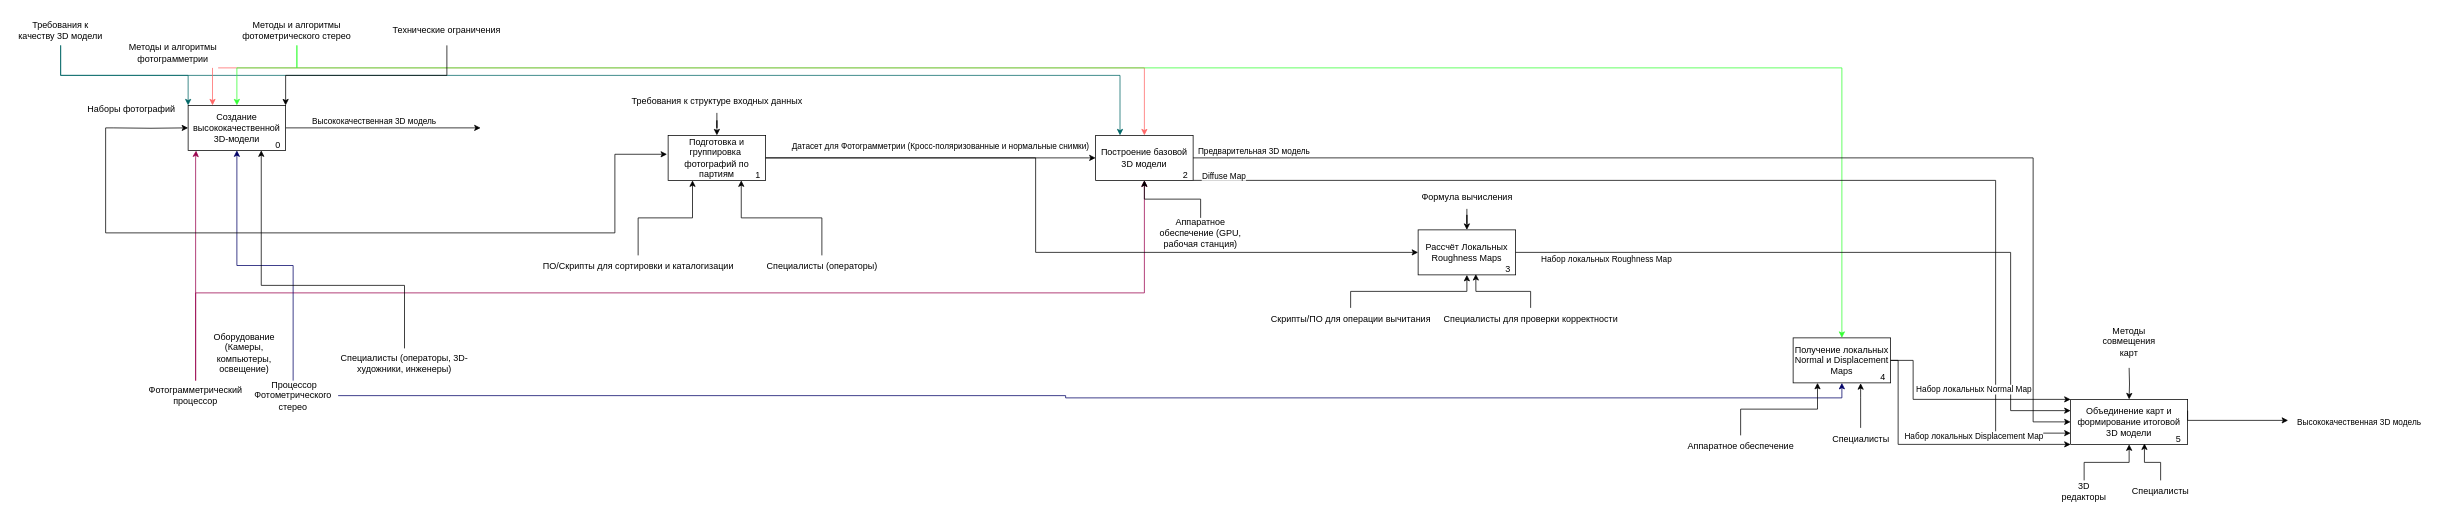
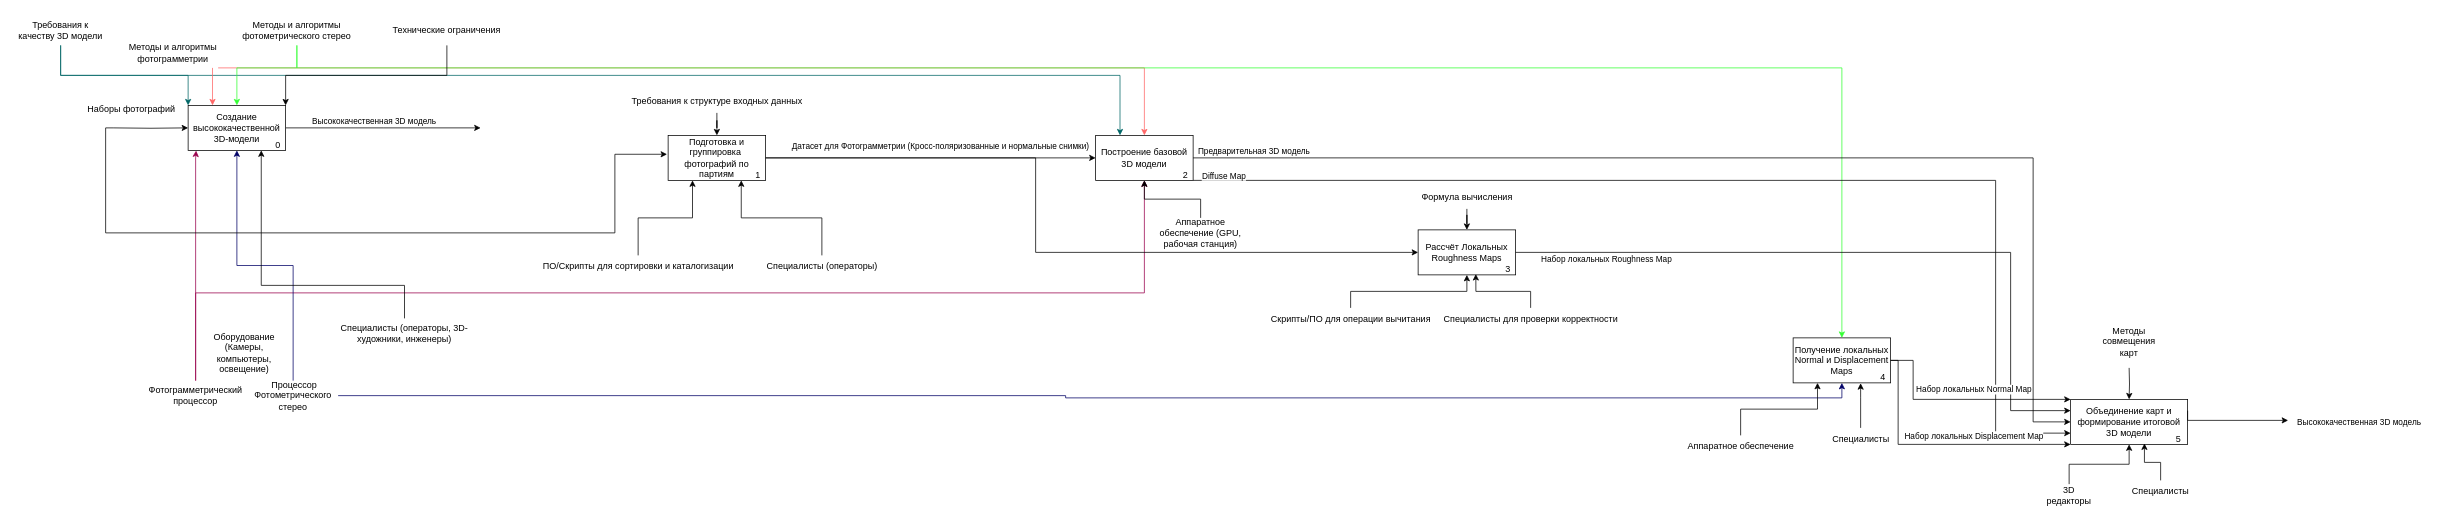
node "Специалисты (операторы, 3D-художники, инженеры)": moved (404, 363) -> (404, 333)
node "3D редакторы": moved (2084, 492) -> (2069, 495)
